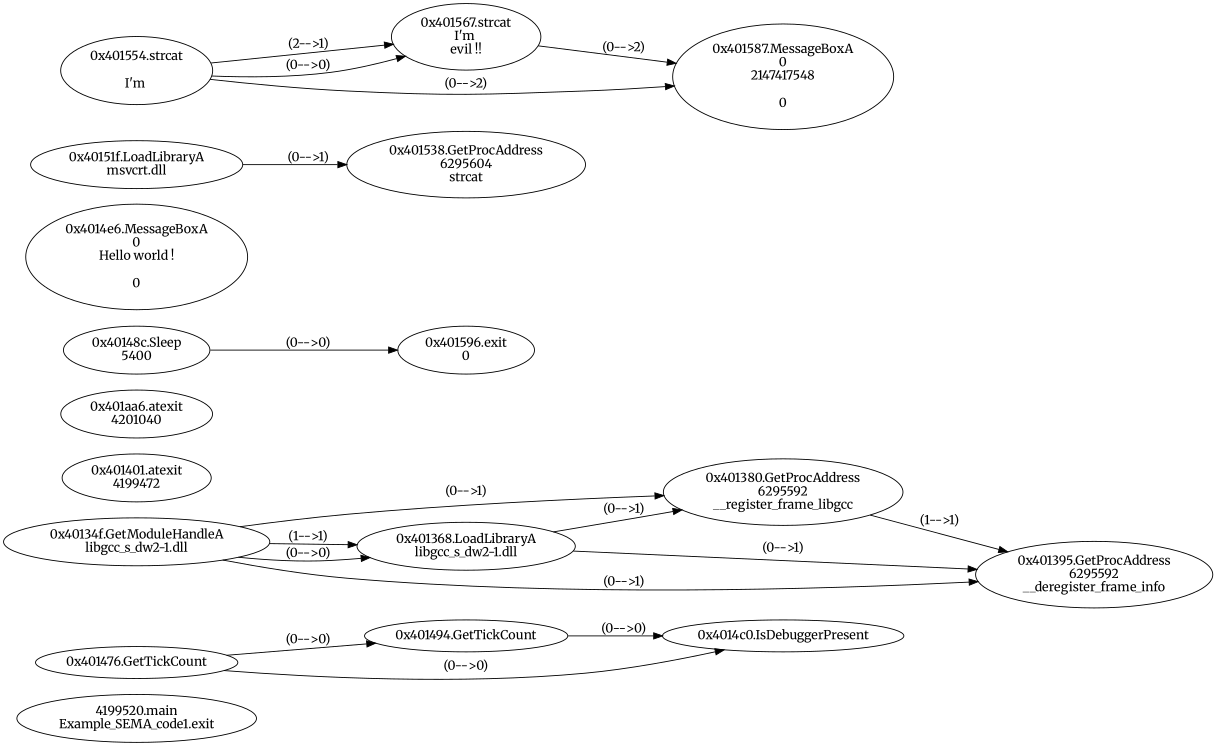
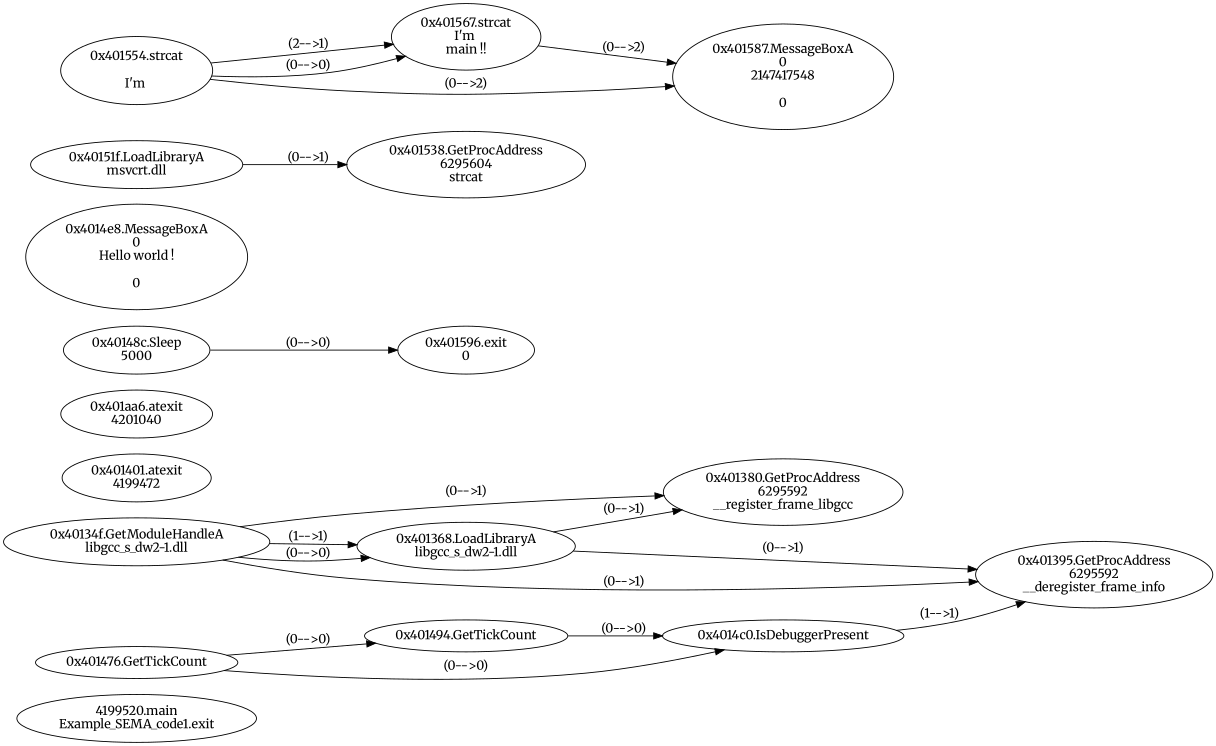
node "0x401567.strcat I'm evil !!": label "0x401567.strcat I'm evil !!" -> "0x401567.strcat I'm main !!"
node "0x4014e6.MessageBoxA 0 Hello world ! 0": label "0x4014e6.MessageBoxA 0 Hello world ! 0" -> "0x4014e8.MessageBoxA 0 Hello world ! 0"
node "0x40148c.Sleep 5400": label "0x40148c.Sleep 5400" -> "0x40148c.Sleep 5000"
edge "0x401380.GetProcAddress 6295592 __register_frame_libgcc" -> "0x401395.GetProcAddress 6295592 __deregister_frame_info": now "0x4014c0.IsDebuggerPresent" -> "0x401395.GetProcAddress 6295592 __deregister_frame_info"
